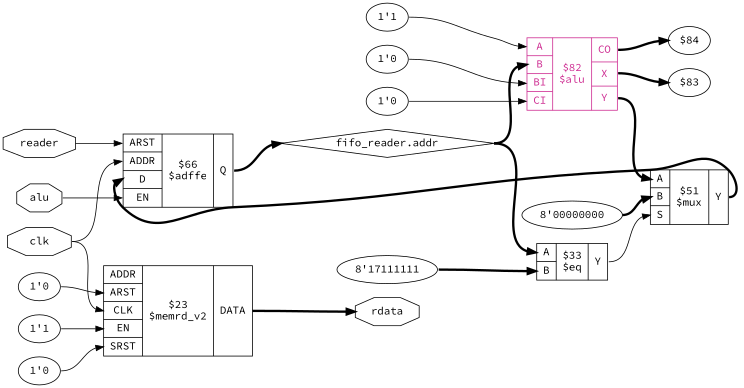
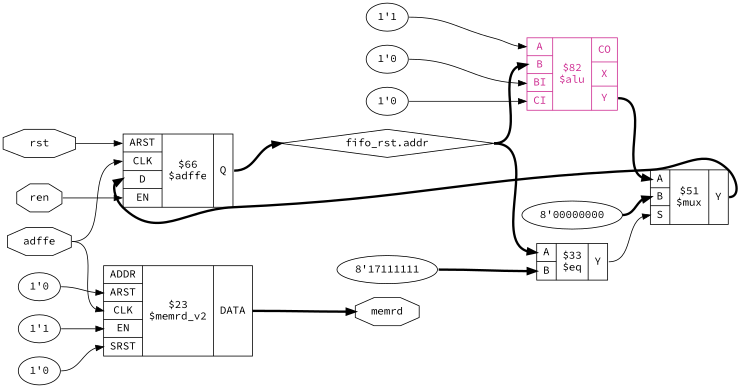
node "$84": removed
node "$83": removed
node "reader": label "reader" -> "rst"
node "fifo_reader.addr": label "fifo_reader.addr" -> "fifo_rst.addr"
node "ARST": text "ADDR" -> "CLK"
node "alu": label "alu" -> "ren"
node "clk": label "clk" -> "adffe"
node "rdata": label "rdata" -> "memrd"
